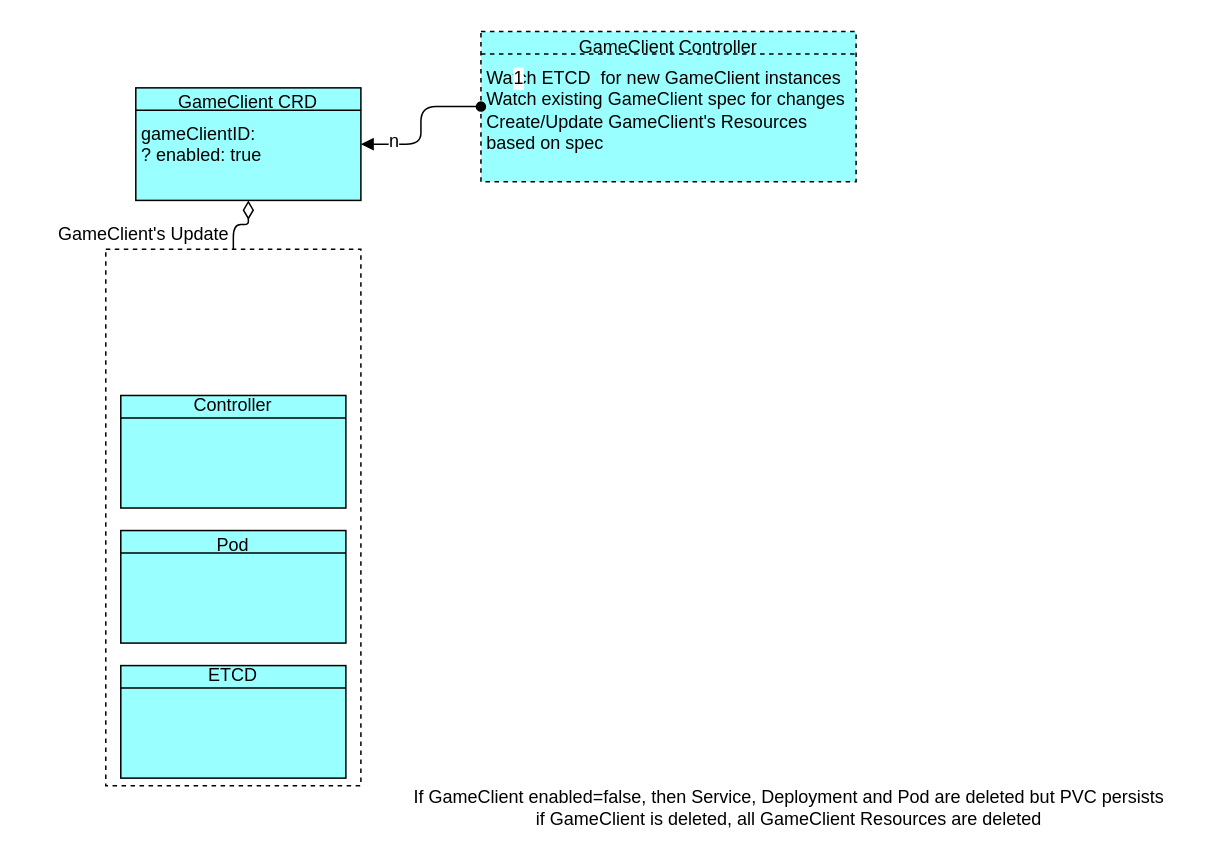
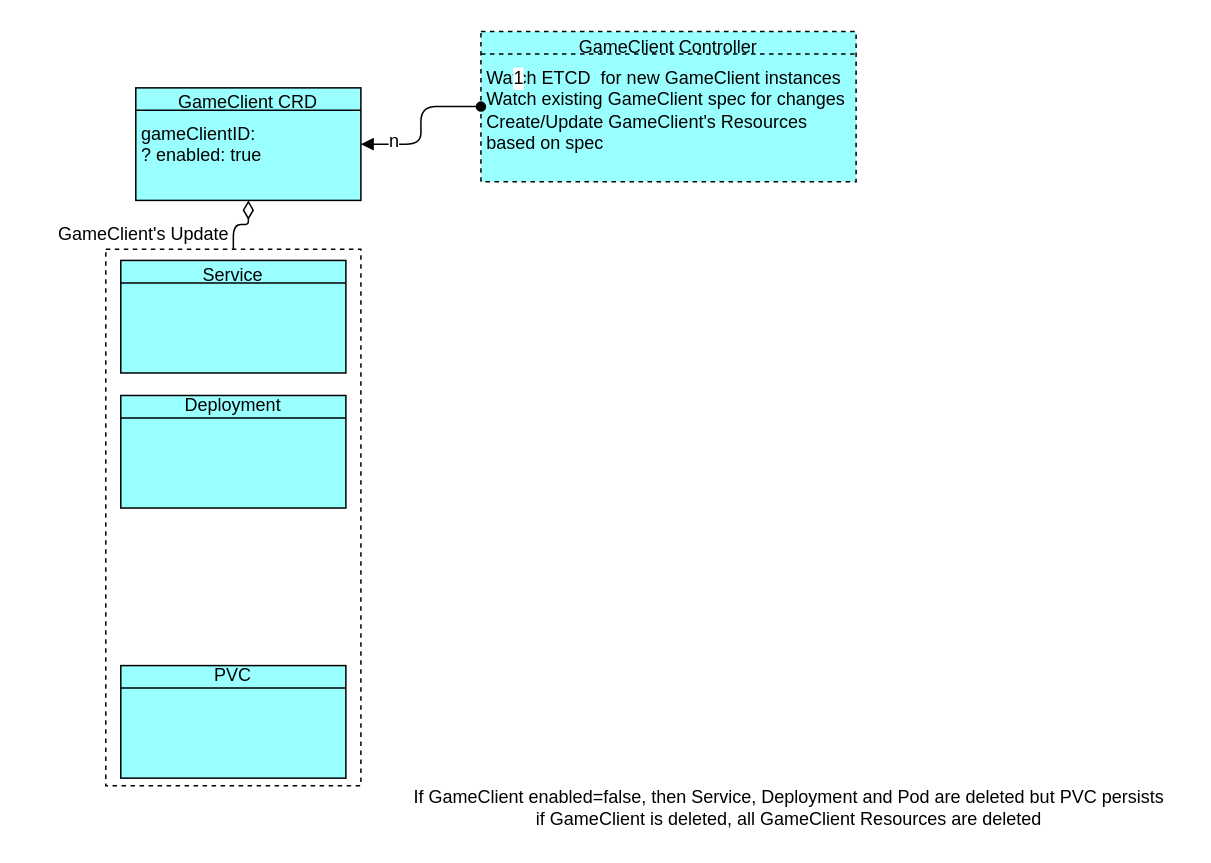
node "Service": added
node "Controller": label "Controller" -> "Deployment"
node "Pod": removed
node "ETCD": label "ETCD" -> "PVC"
